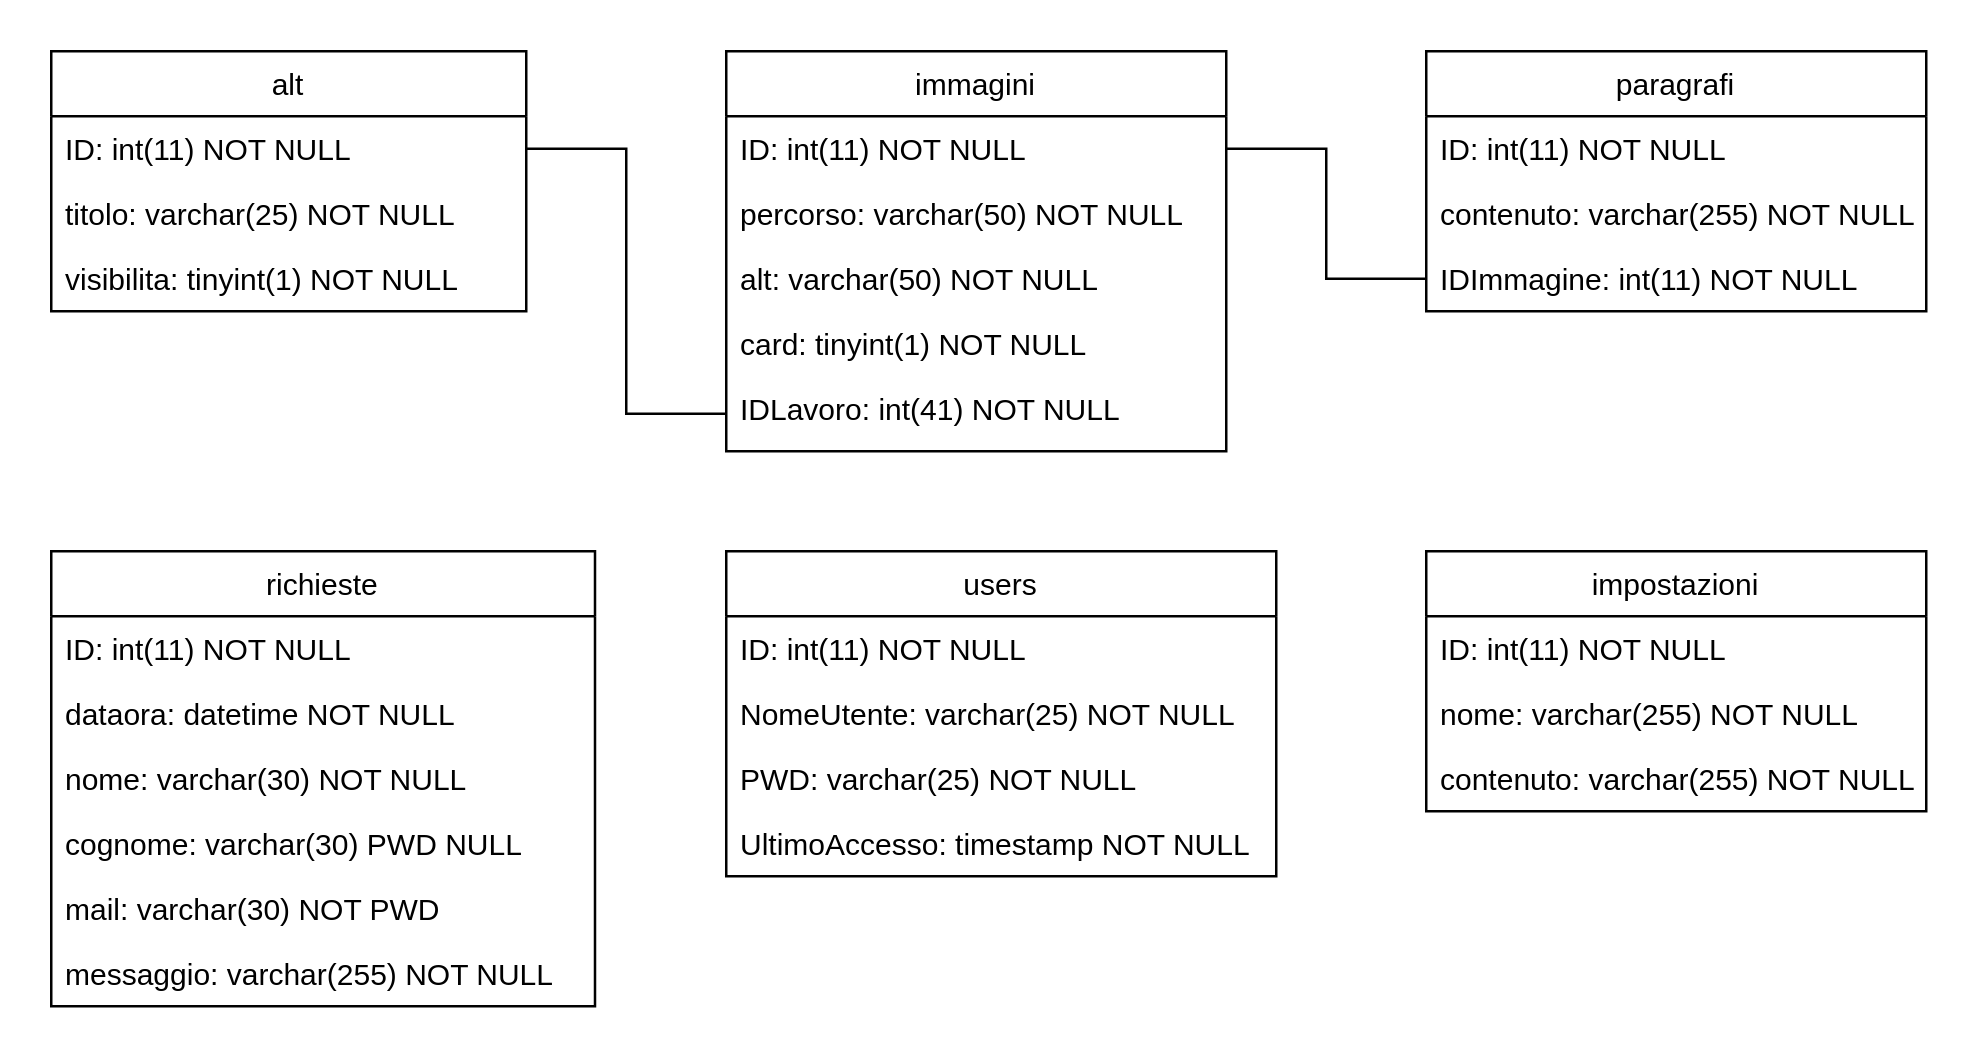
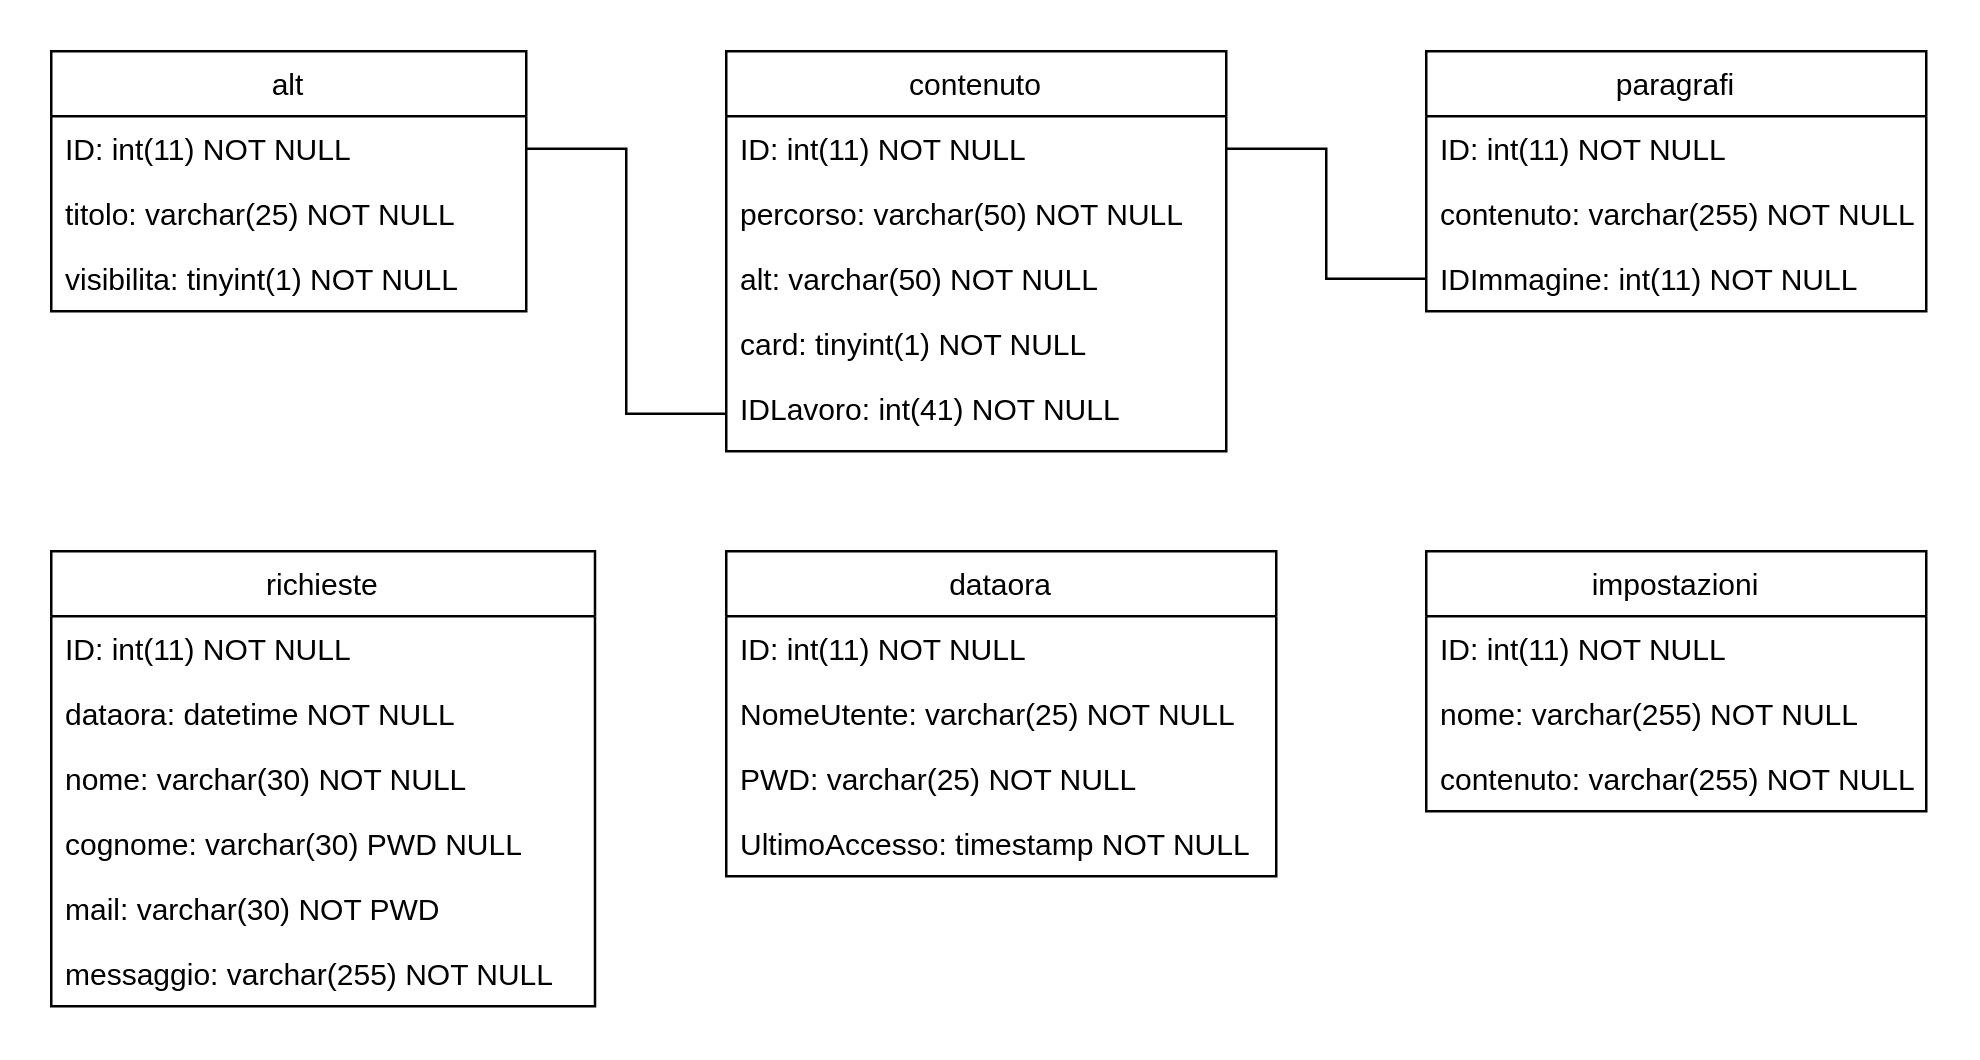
node "immagini": label "immagini" -> "contenuto"
node "users": label "users" -> "dataora"
